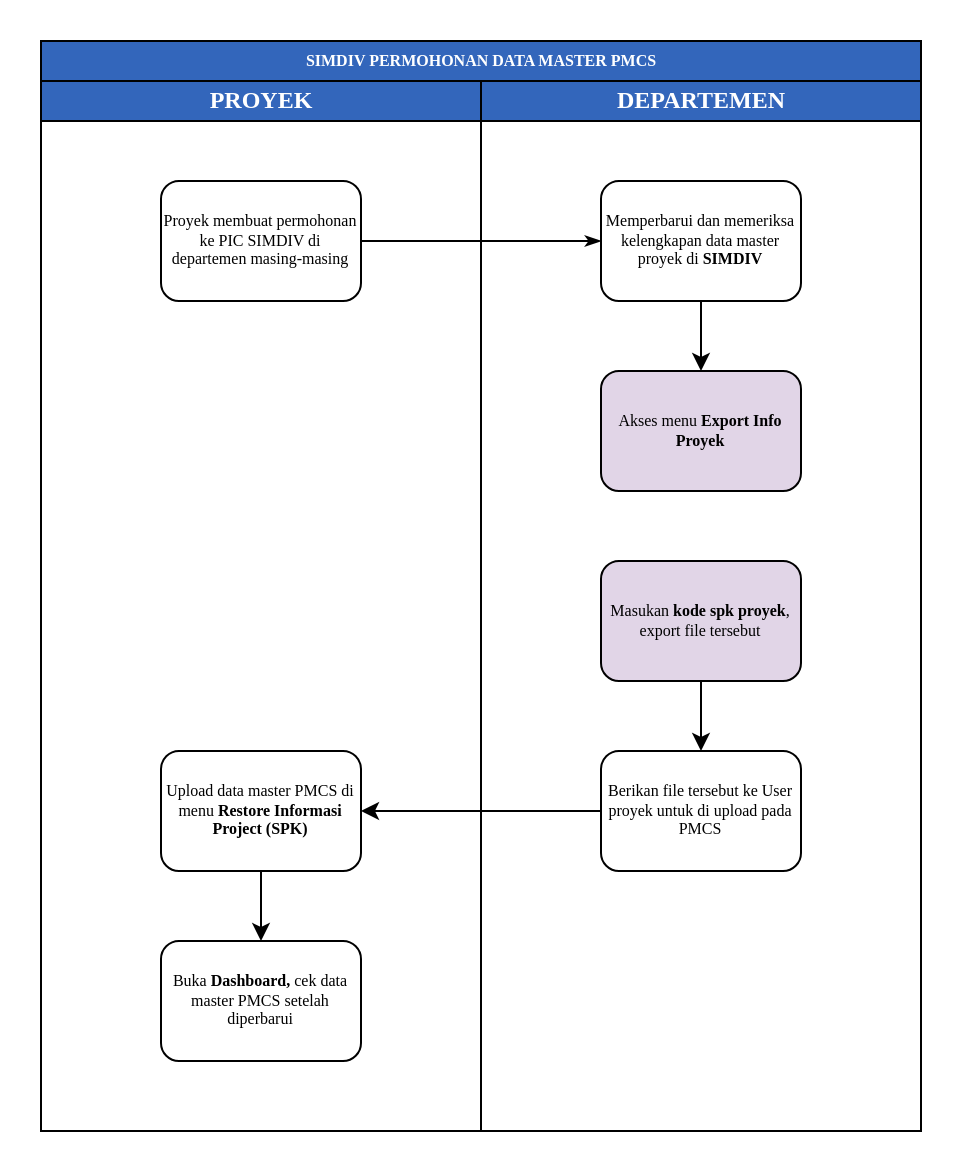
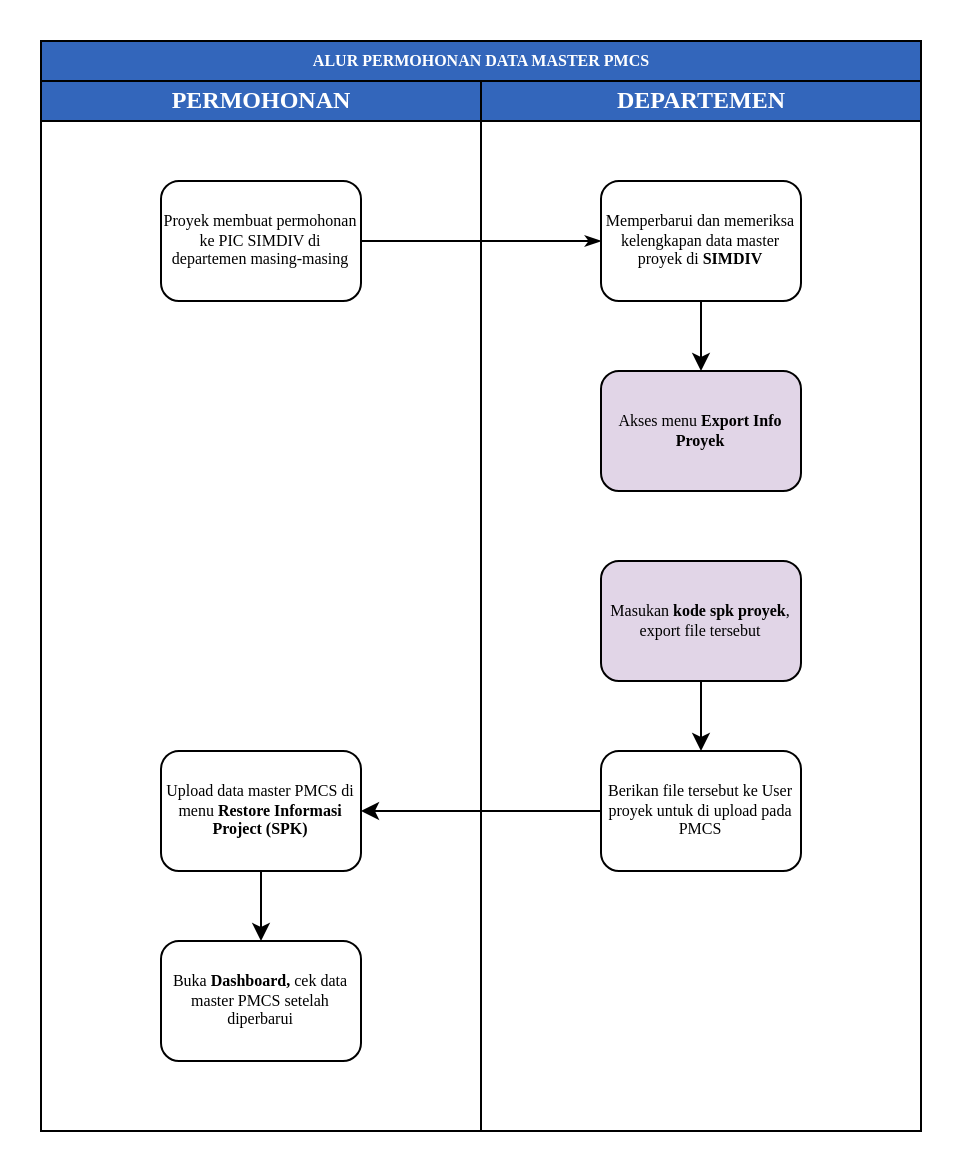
node "SIMDIV PERMOHONAN DATA MASTER PMCS": label "SIMDIV PERMOHONAN DATA MASTER PMCS" -> "ALUR PERMOHONAN DATA MASTER PMCS"
node "PROYEK": label "PROYEK" -> "PERMOHONAN"
